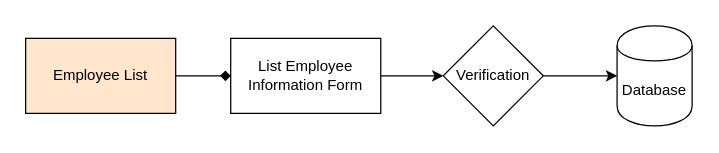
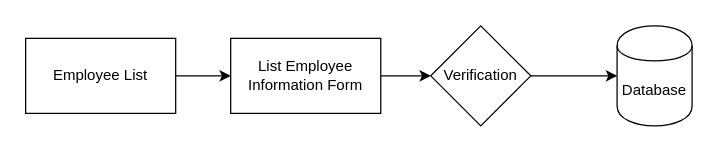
node "Employee List": fillcolor #ffe6cc -> #ffffff
edge "Employee List" -> "List Employee Information Form": arrowhead diamond -> classic
node "Verification": moved (493, 76) -> (481, 76)
